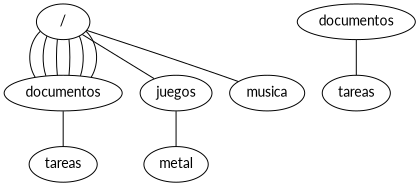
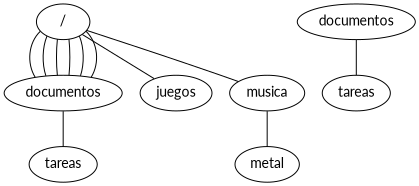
edge "juegos" -- "metal": now "musica" -- "metal"
